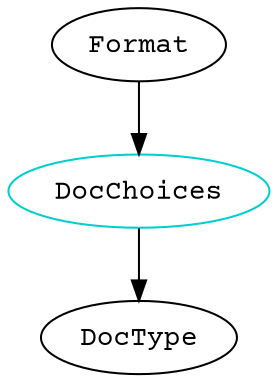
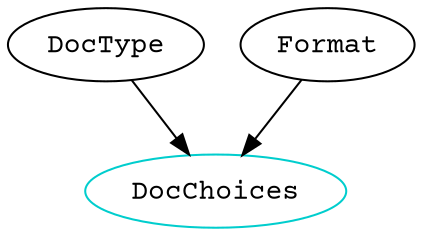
edge "DocChoices" -> "DocType": reversed
